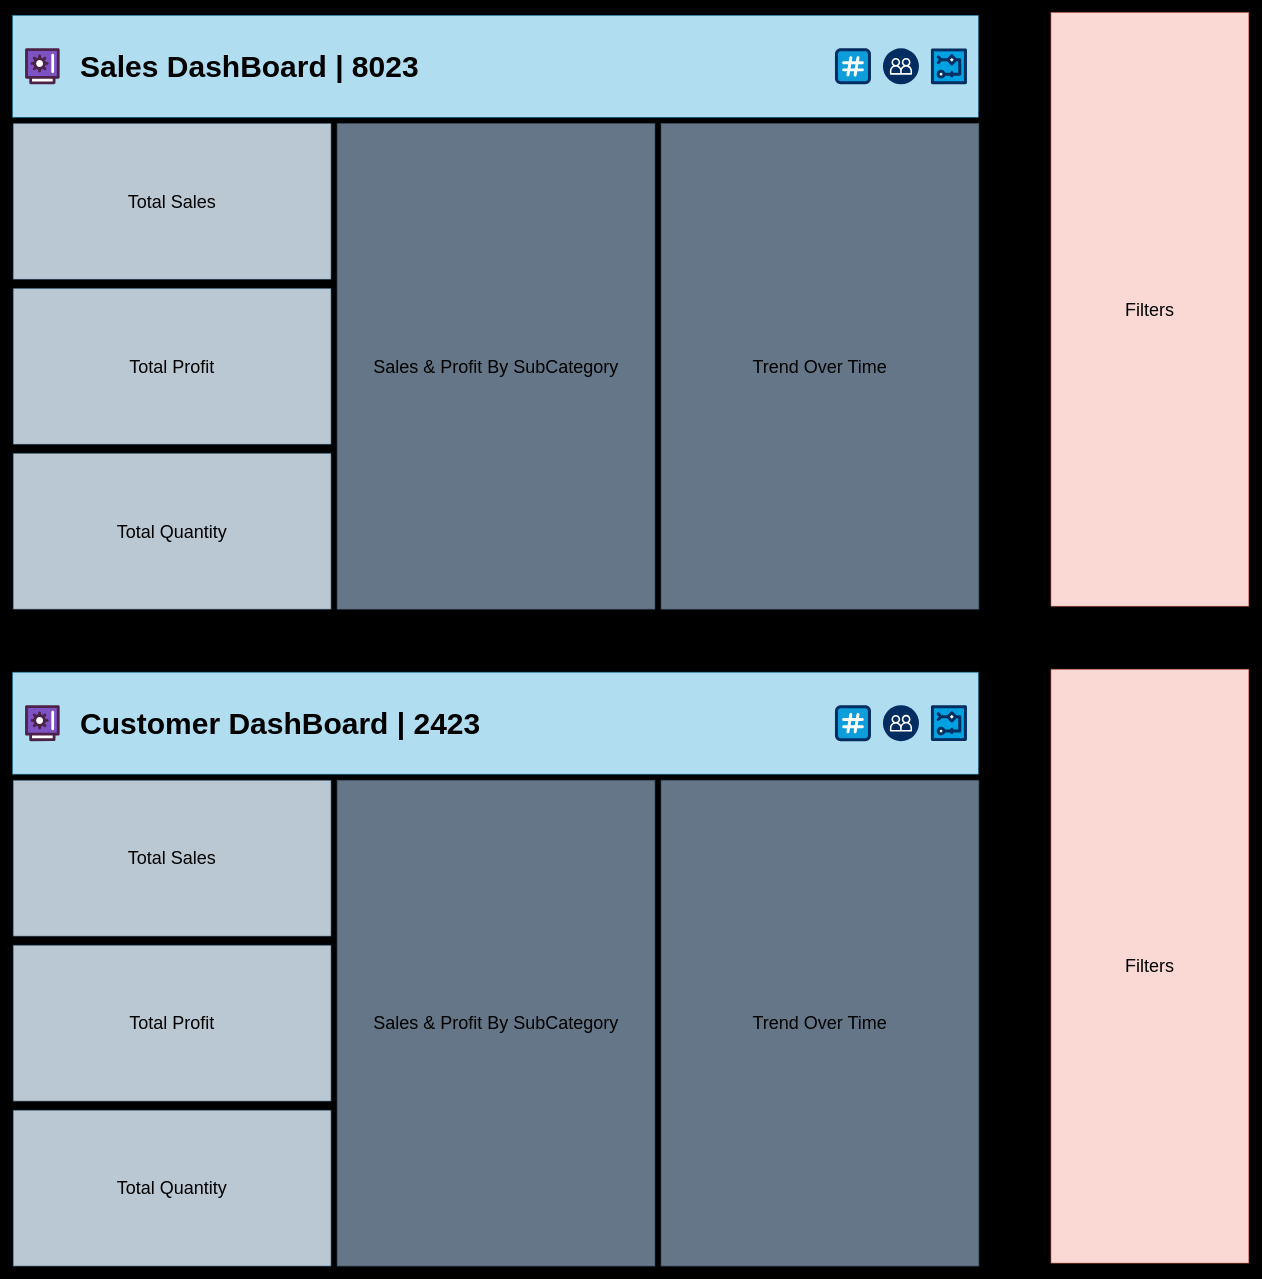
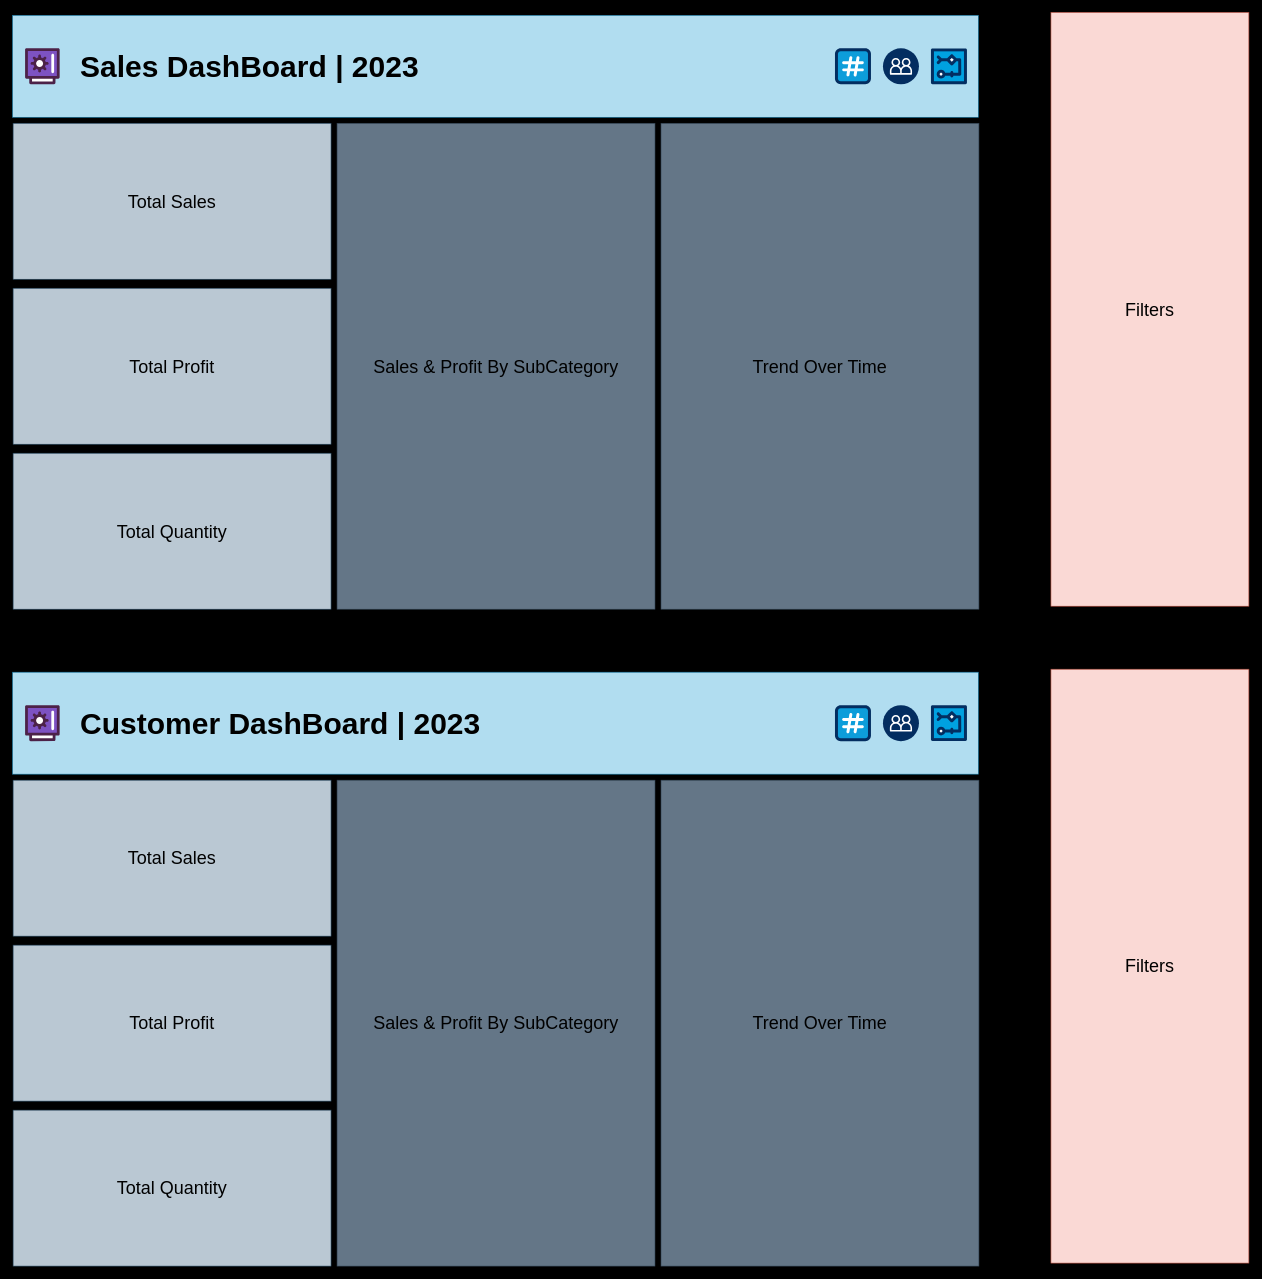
node "Sales DashBoard | 8023": label "Sales DashBoard | 8023" -> "Sales DashBoard | 2023"
node "Customer DashBoard | 2423": label "Customer DashBoard | 2423" -> "Customer DashBoard | 2023"
